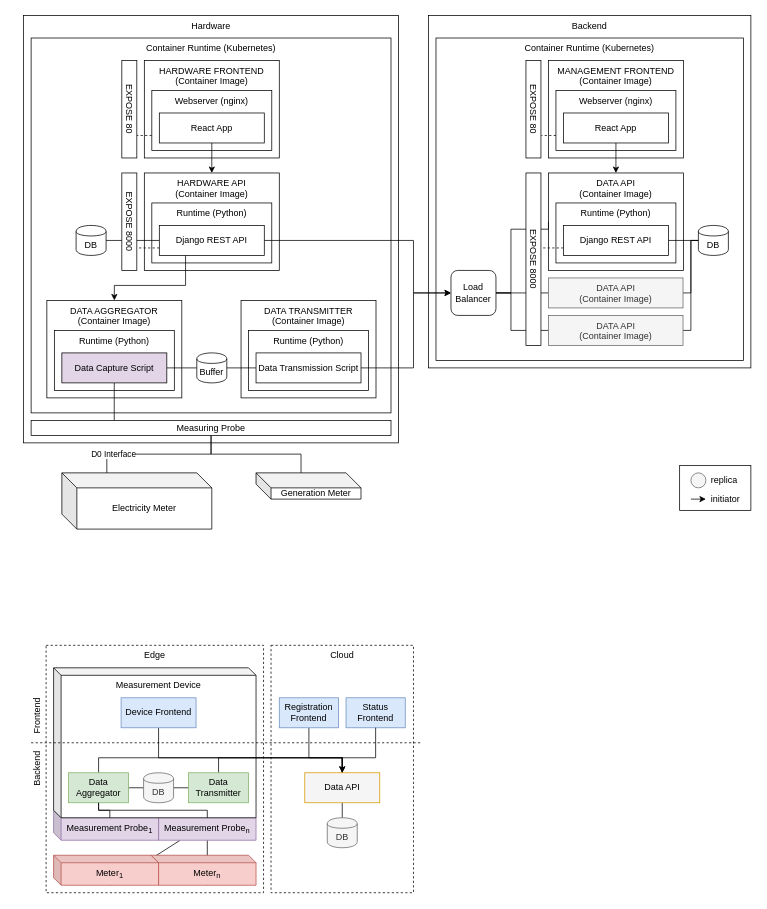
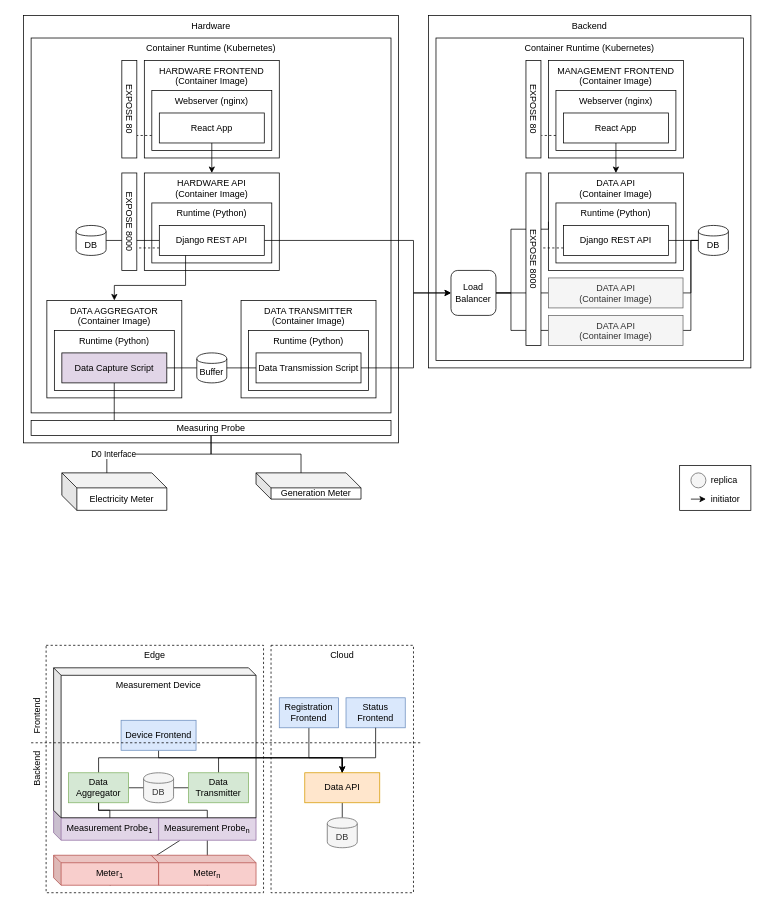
node "Electricity Meter": size 150x56 -> 105x38
node "Device Frontend": moved (159, 713) -> (159, 735)
node "Data API": fillcolor #f5f5f5 -> #ffe6cc
